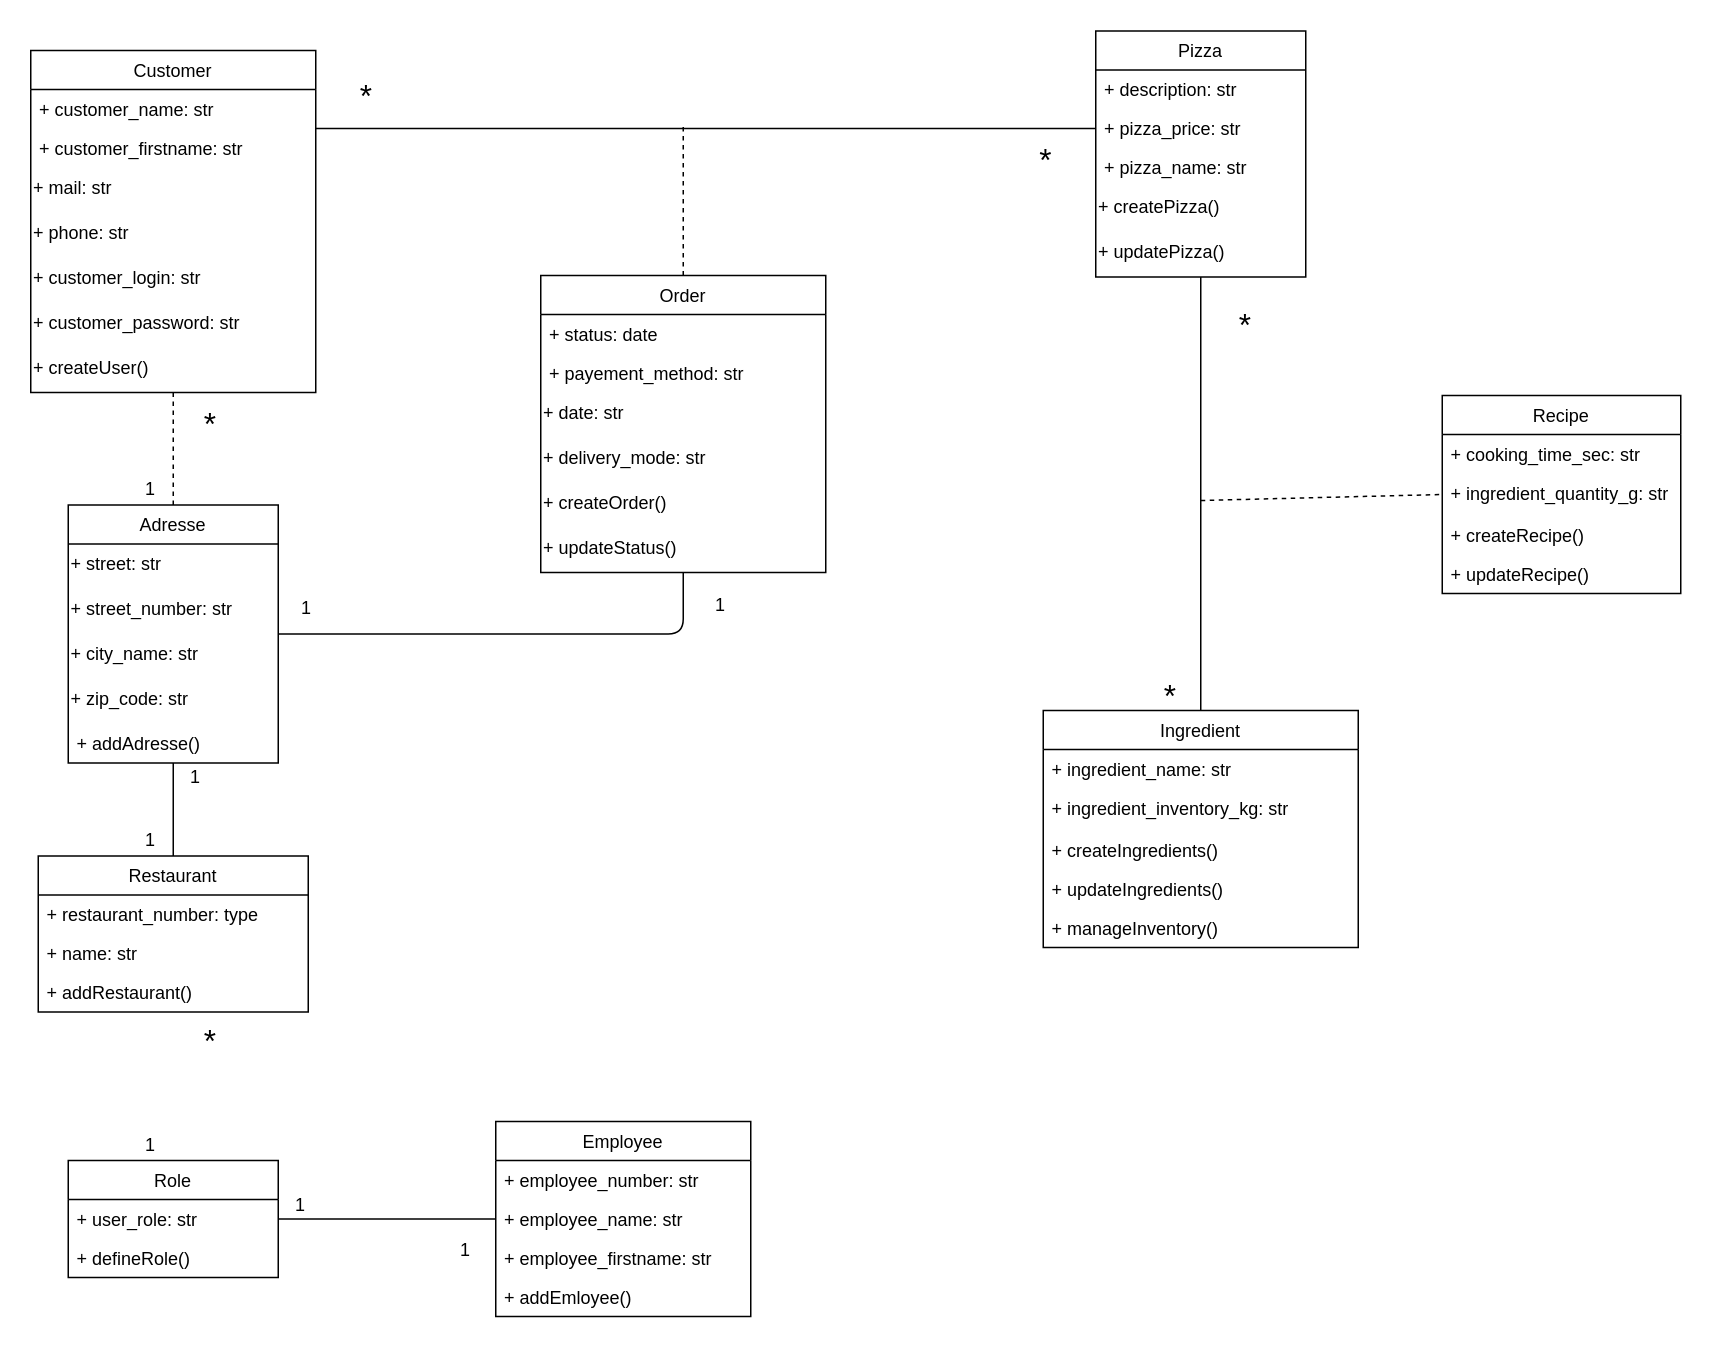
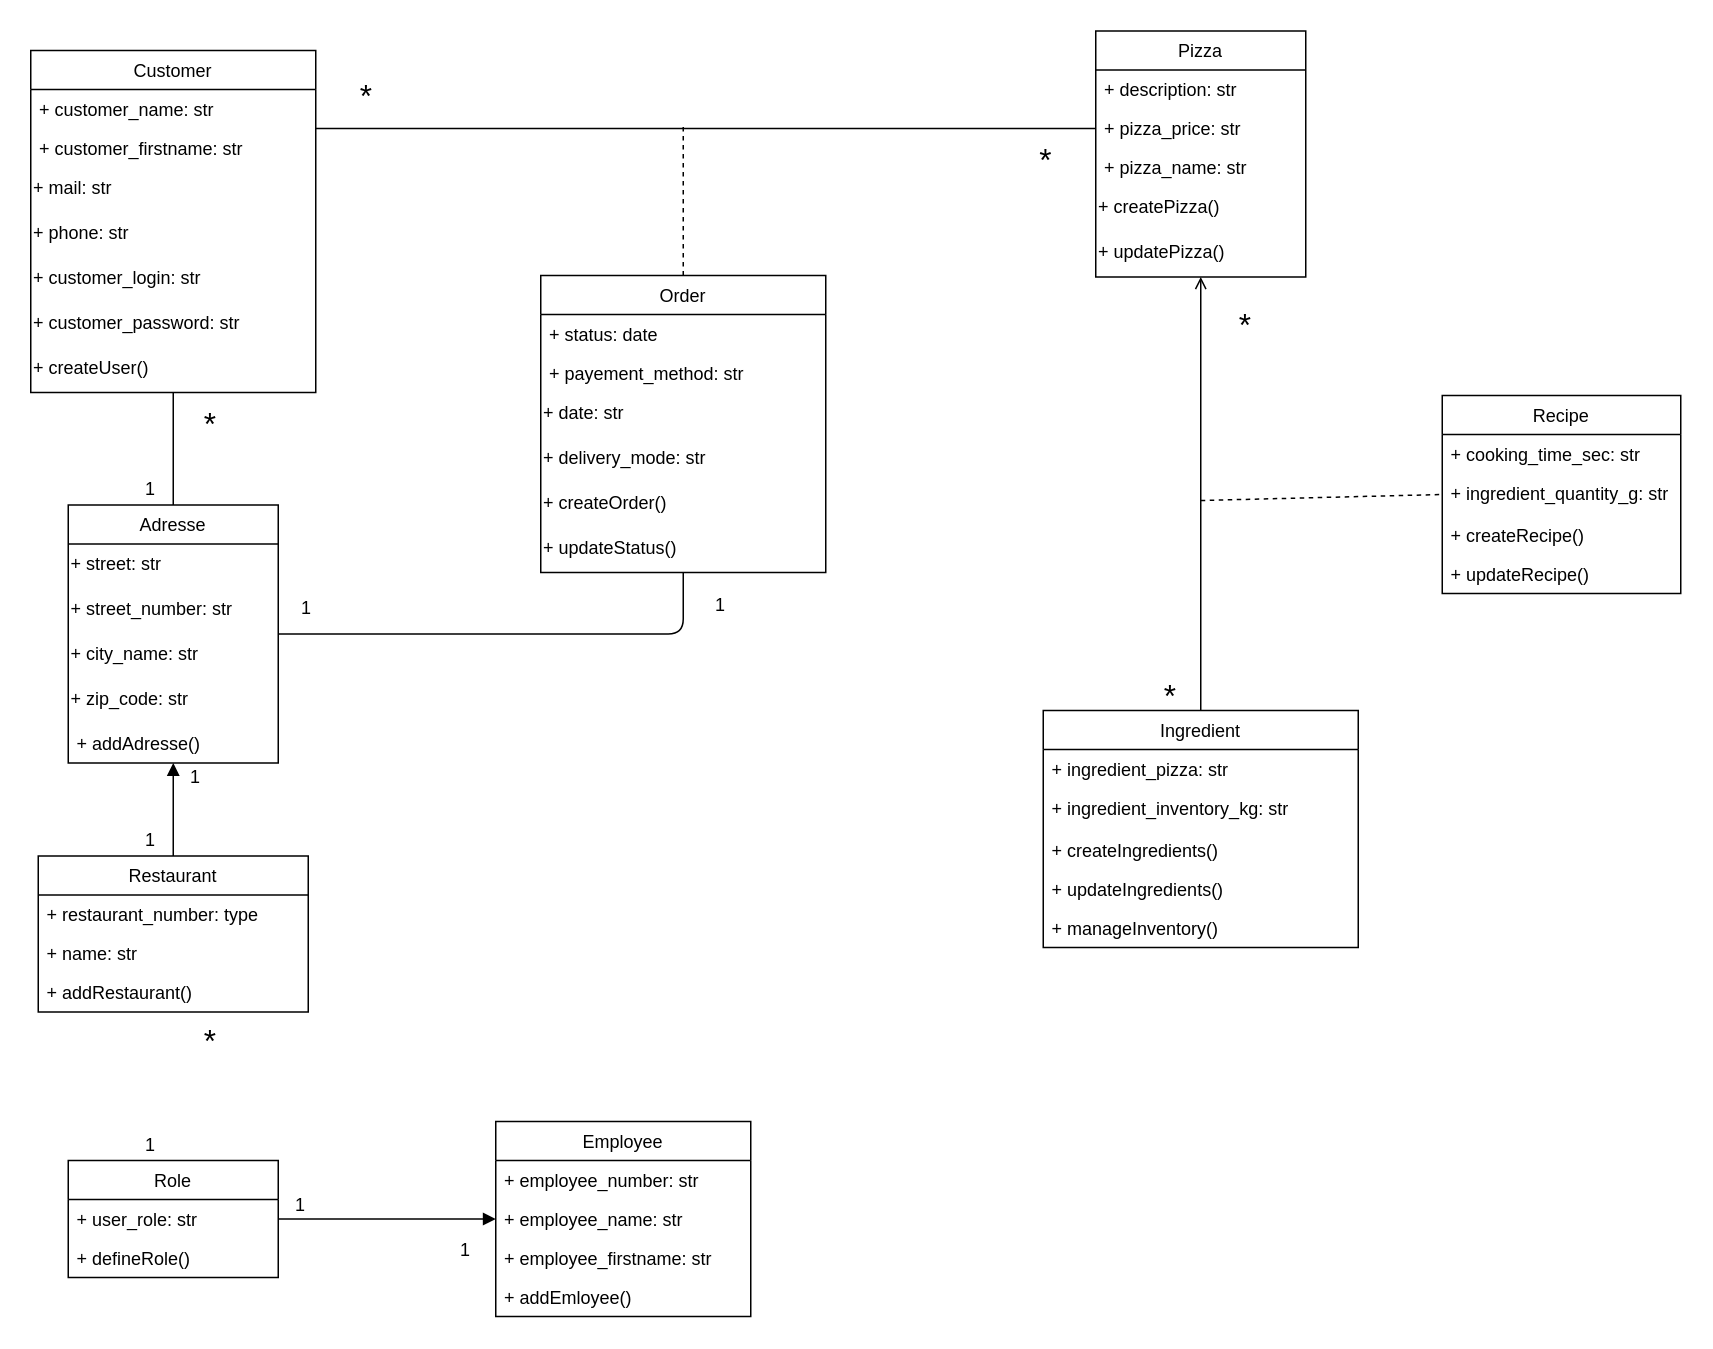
edge "Pizza" -- "Ingredient": arrowhead none -> open
edge "+ createUser()" -- "Adresse": style dashed -> solid
edge "Adresse" -- "Restaurant": arrowhead none -> block
node "+ ingredient_name: str": label "+ ingredient_name: str" -> "+ ingredient_pizza: str"
edge "+ user_role: str" -- "+ employee_name: str": arrowhead none -> block
